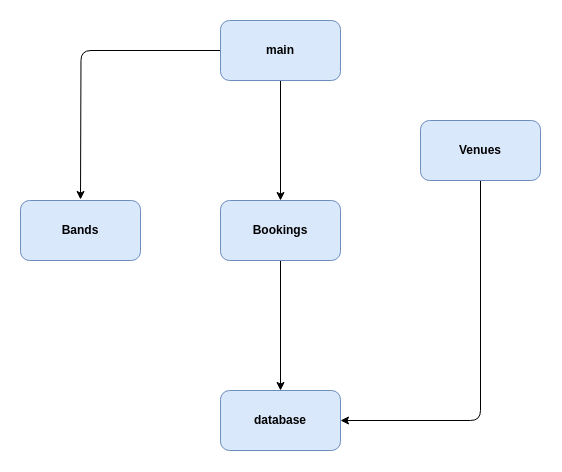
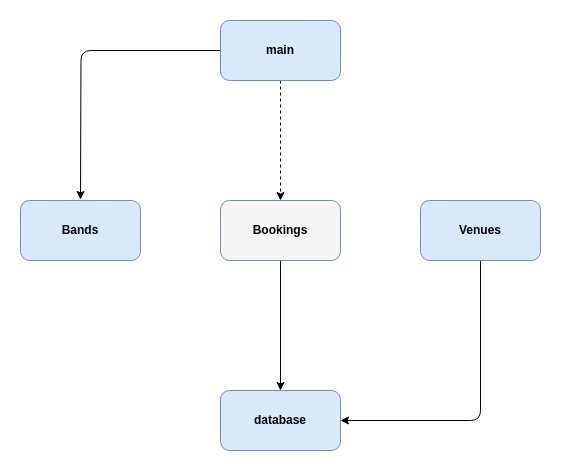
edge "main" -> "Bookings": style solid -> dashed
node "Venues": moved (481, 151) -> (481, 231)
node "Bookings": fillcolor #dae8fc -> #f5f5f5
